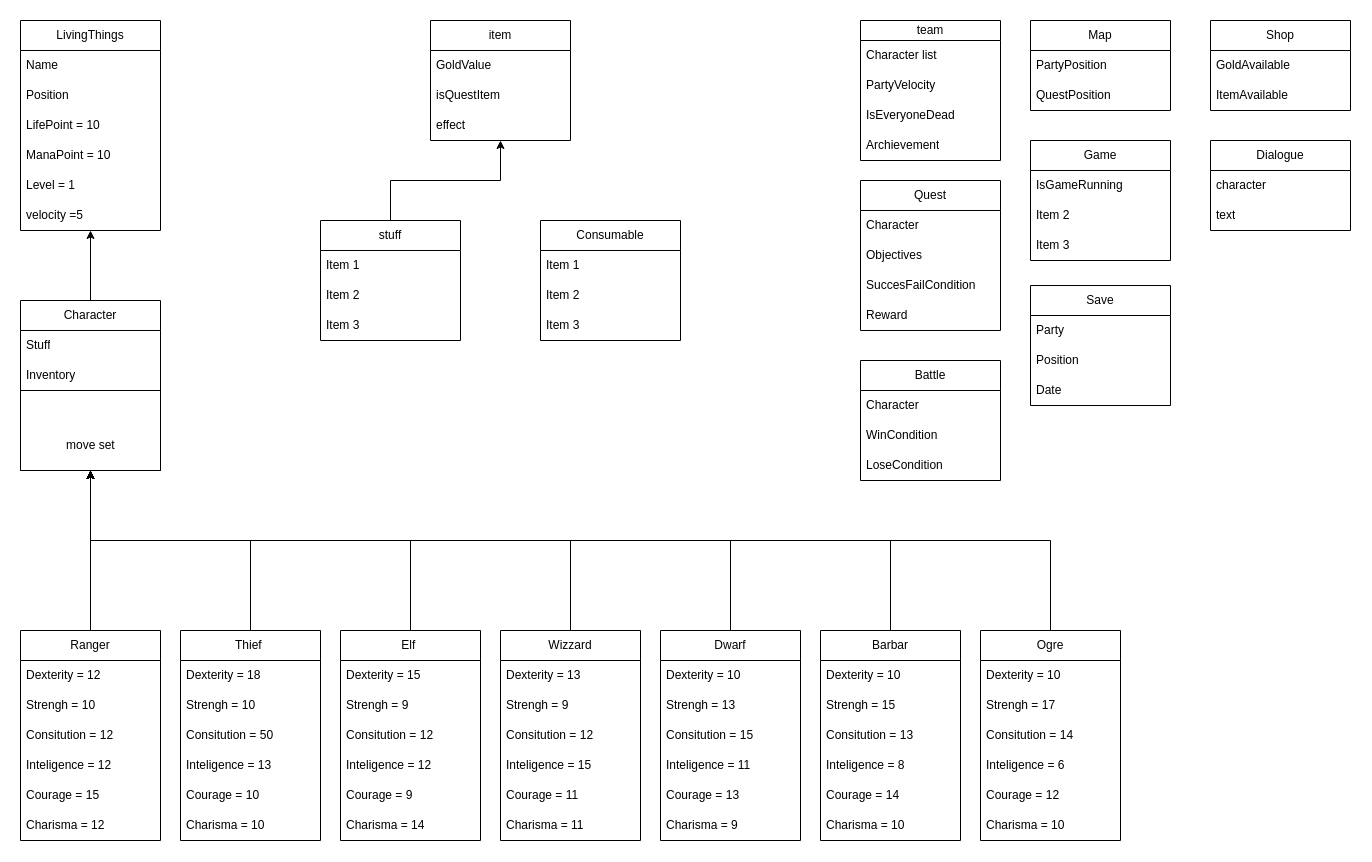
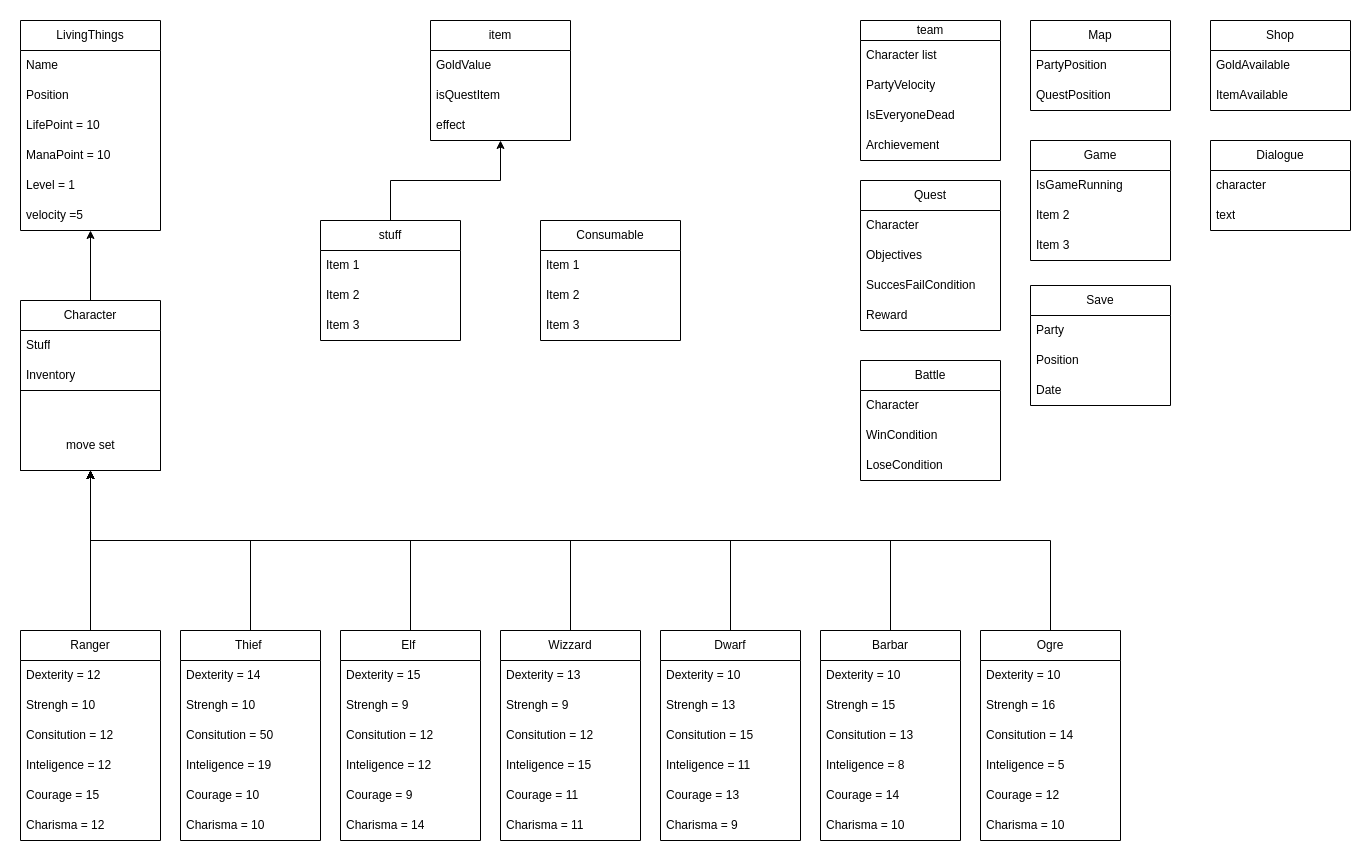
node "Dexterity = 18": label "Dexterity = 18" -> "Dexterity = 14"
node "Strengh = 17": label "Strengh = 17" -> "Strengh = 16"
node "Inteligence = 13": label "Inteligence = 13" -> "Inteligence = 19"
node "Inteligence = 6": label "Inteligence = 6" -> "Inteligence = 5"
